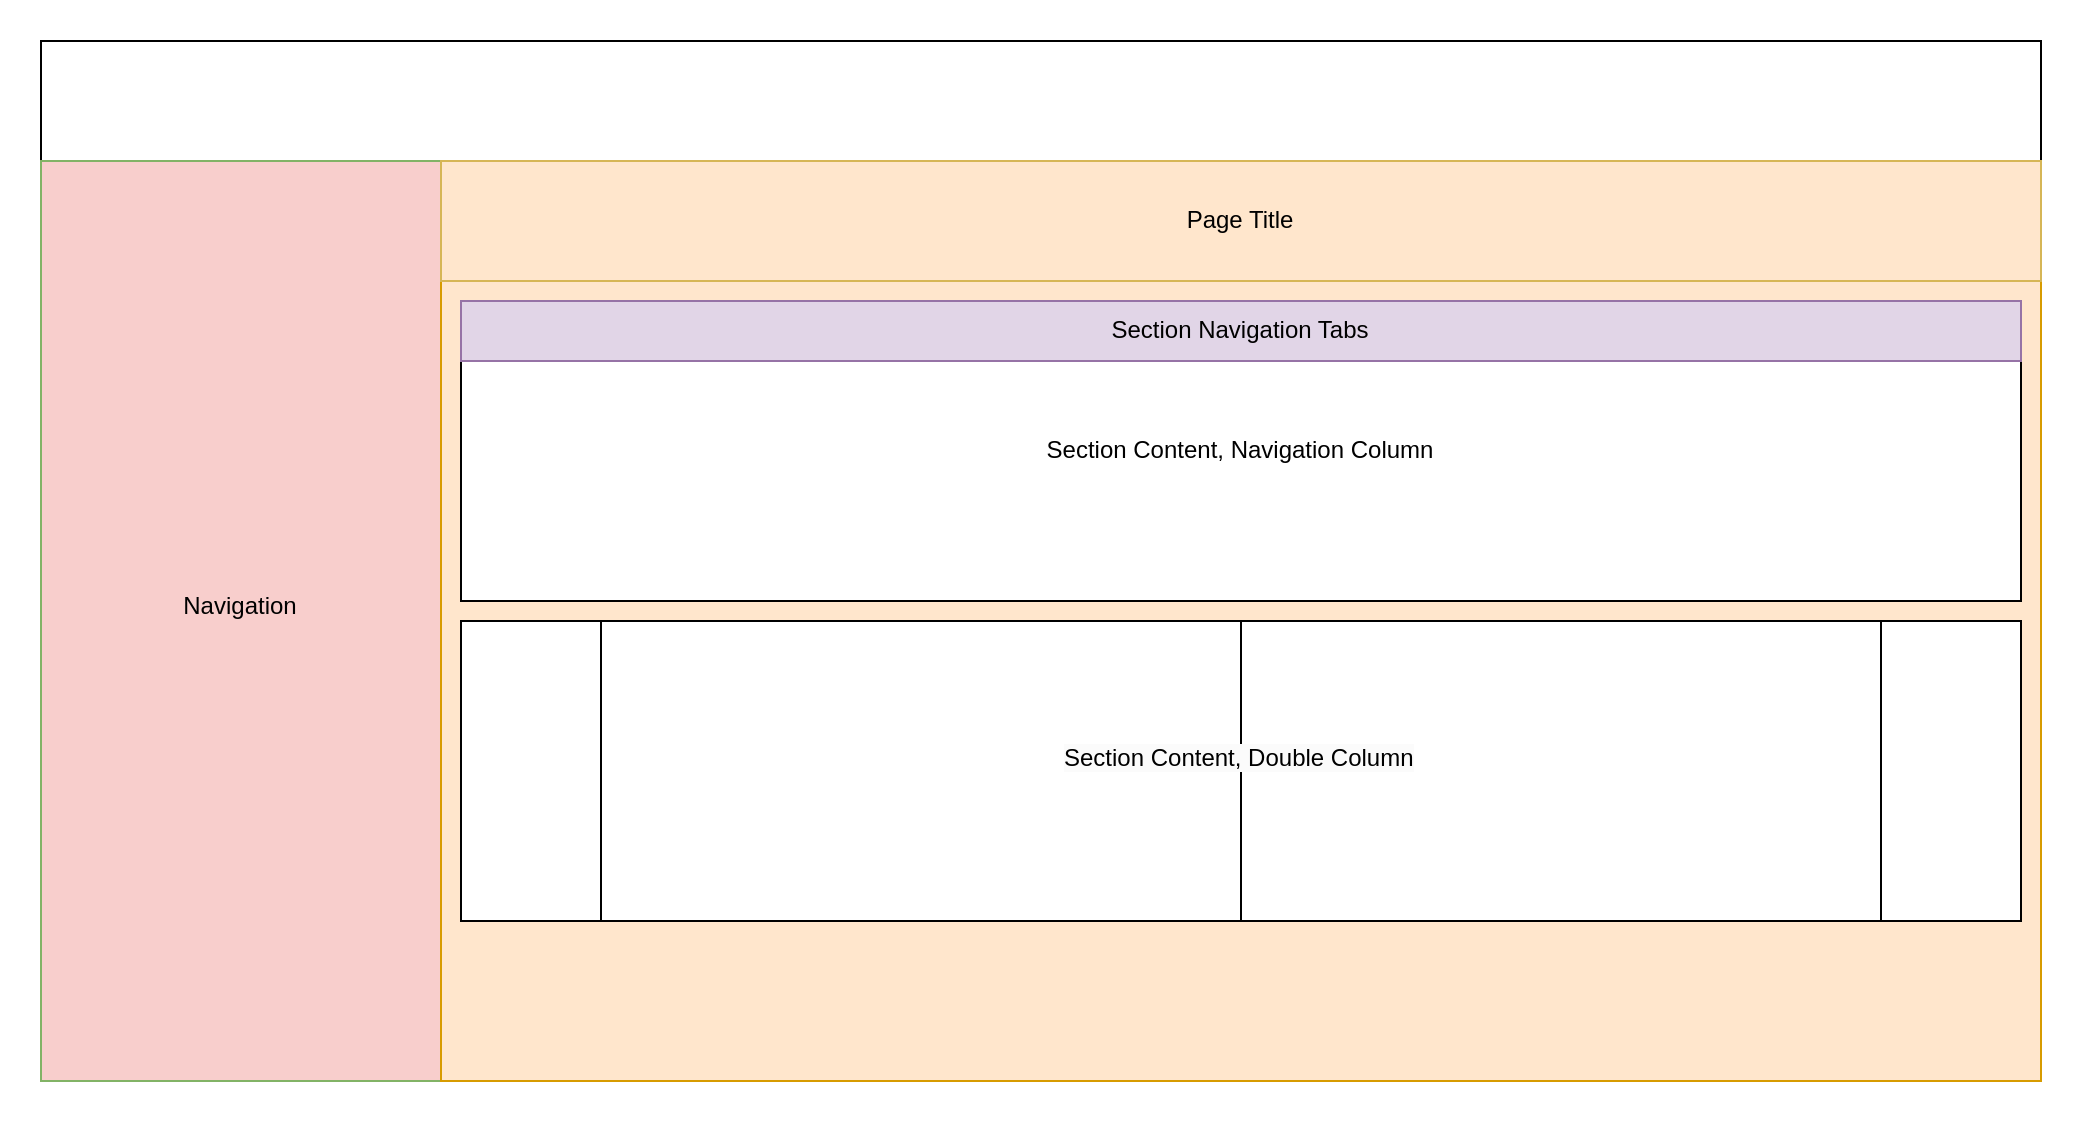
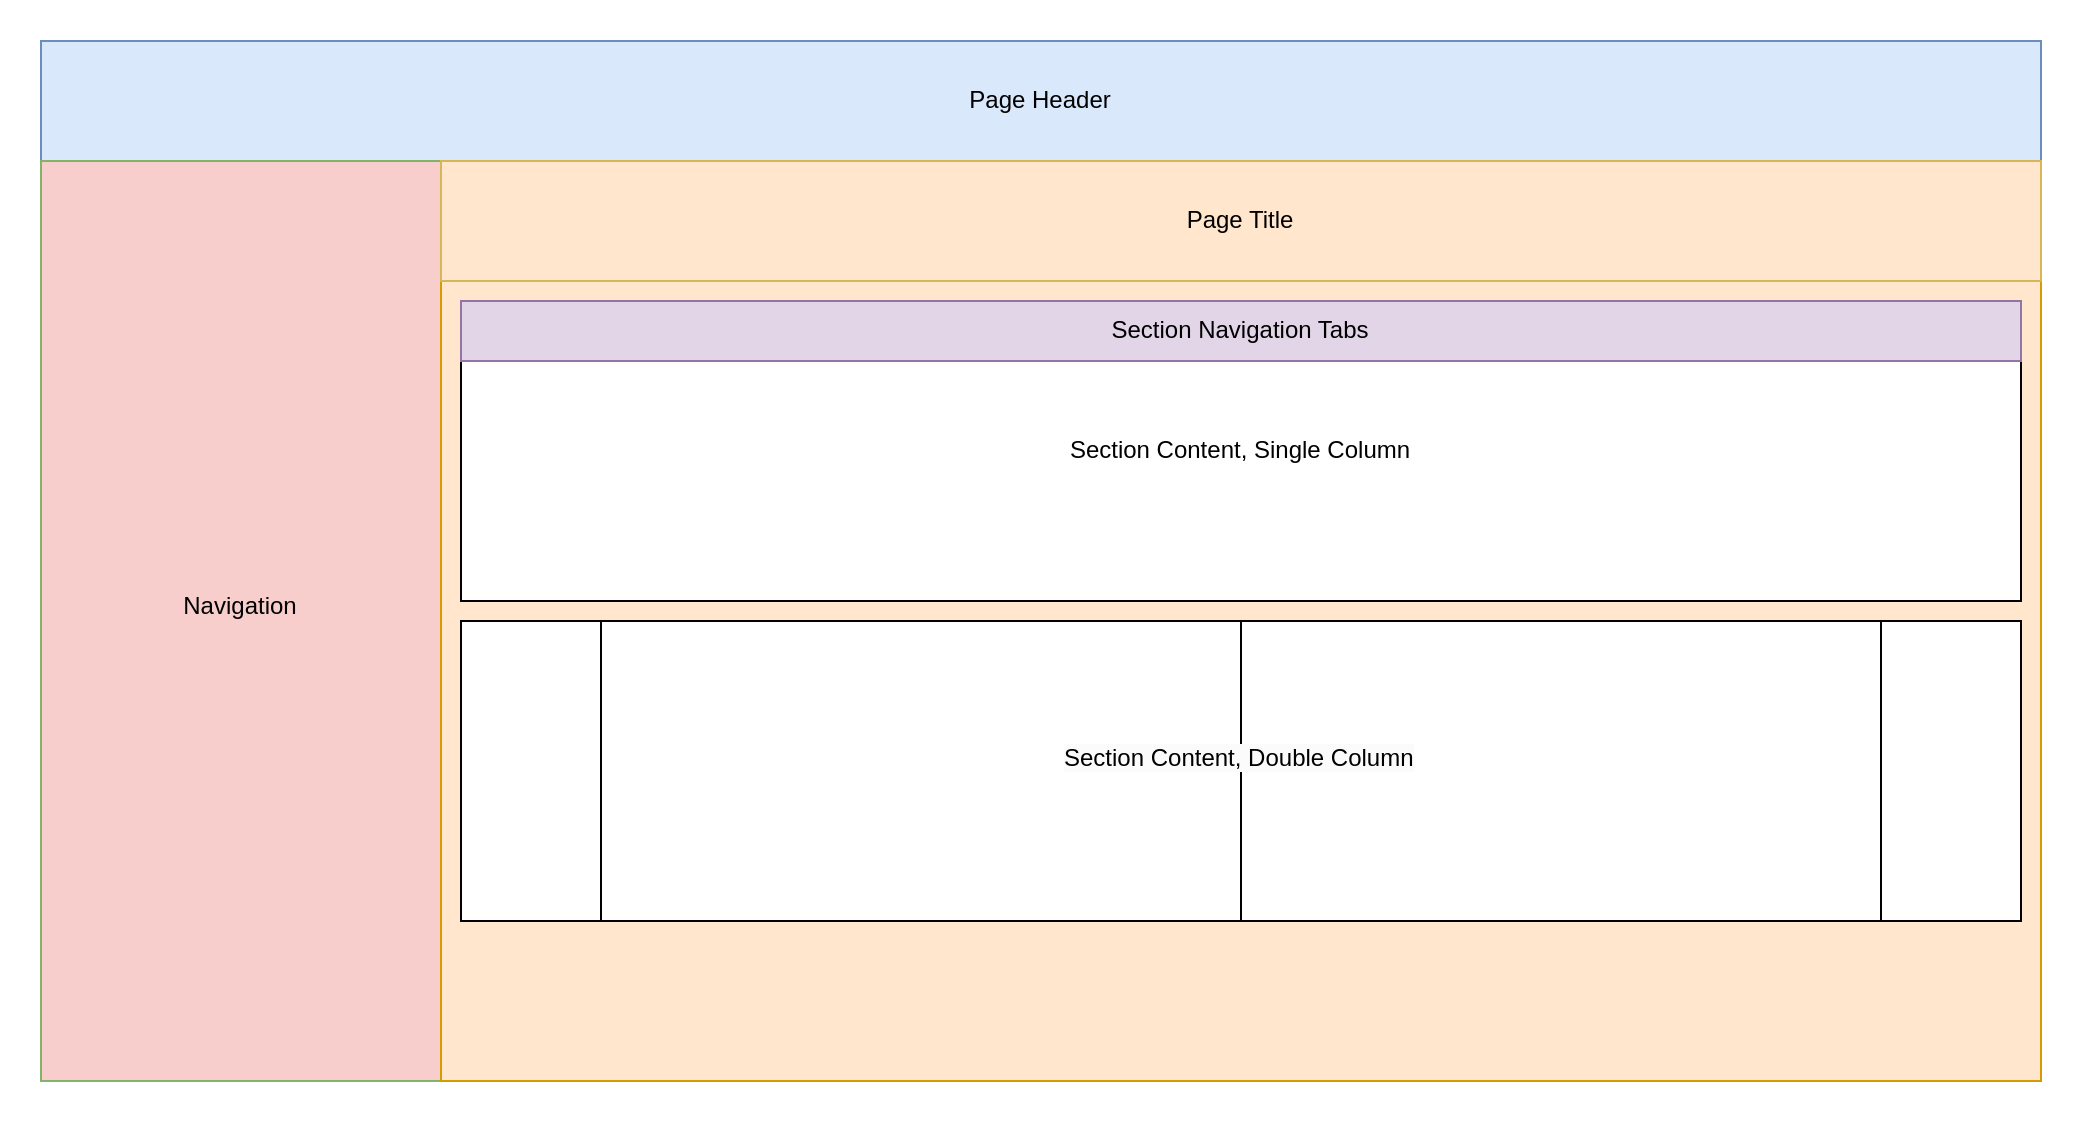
node "Page Header": added
node "Section Content, Navigation Column": label "Section Content, Navigation Column" -> "Section Content, Single Column"
